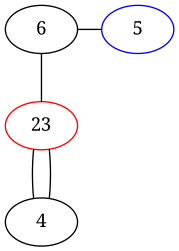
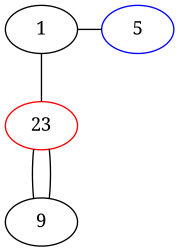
node "6": label "6" -> "1"
node "4": label "4" -> "9"
